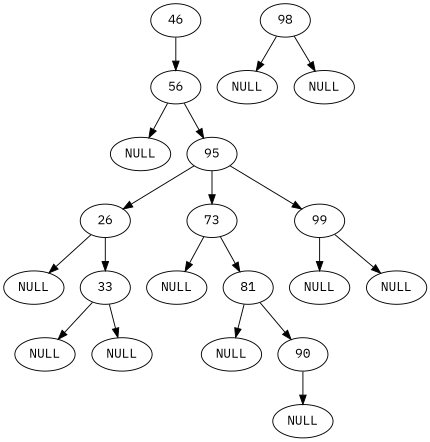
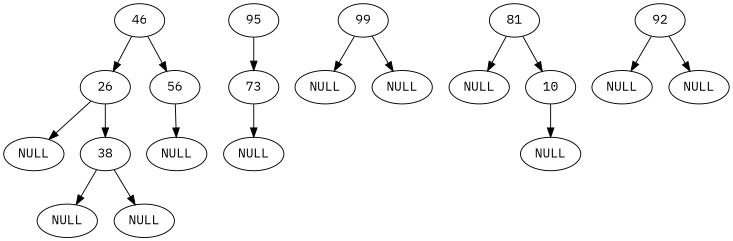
node "98": label "98" -> "92"
edge "56" -> "95": removed
edge "95" -> "26": now "46" -> "26"
edge "95" -> "99": removed
edge "73" -> "81": removed
node "33": label "33" -> "38"
node "90": label "90" -> "10"
